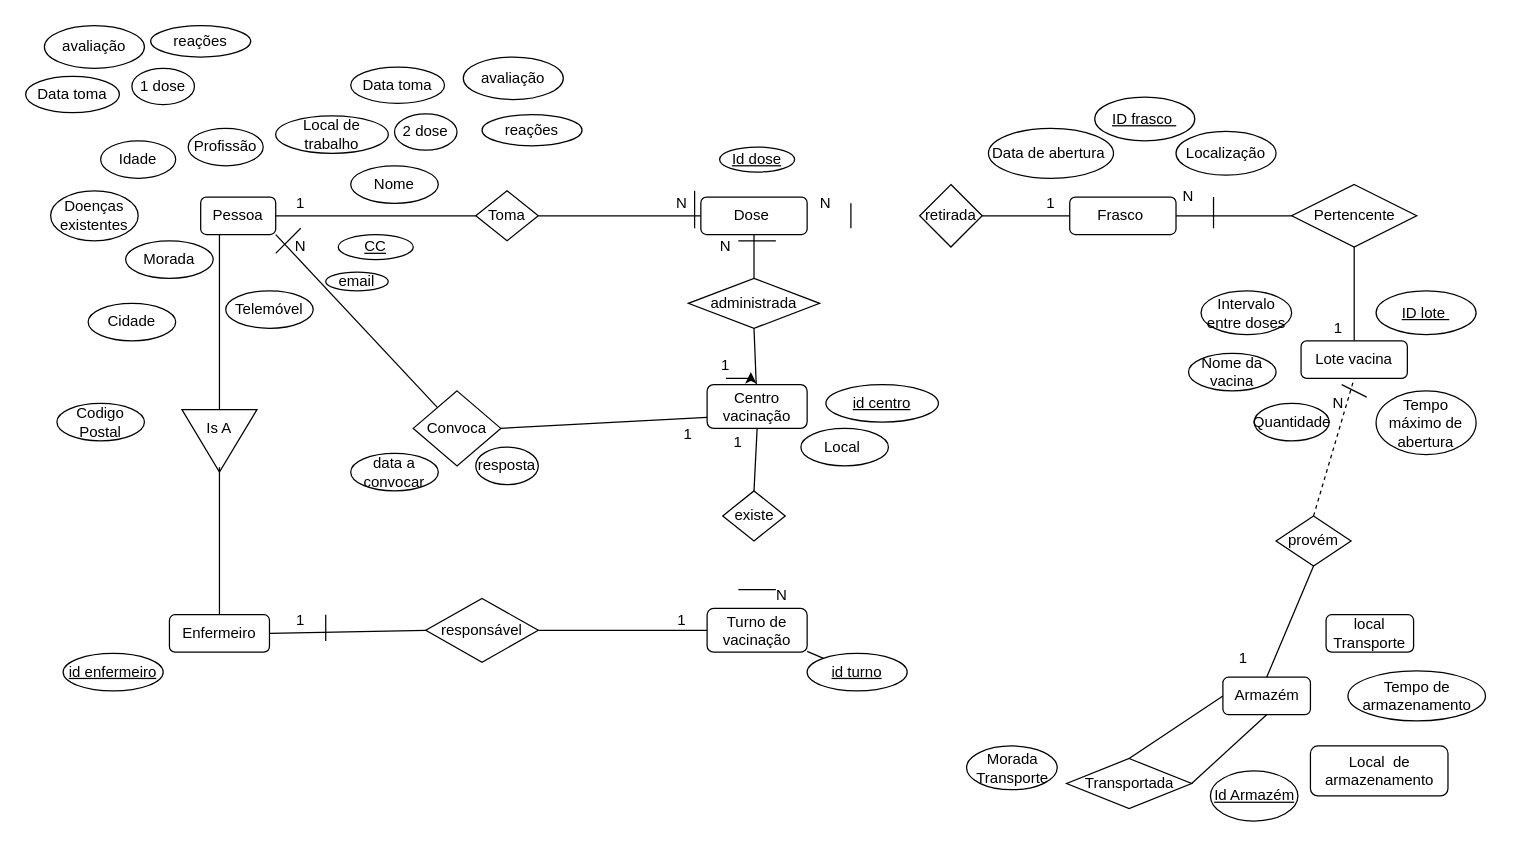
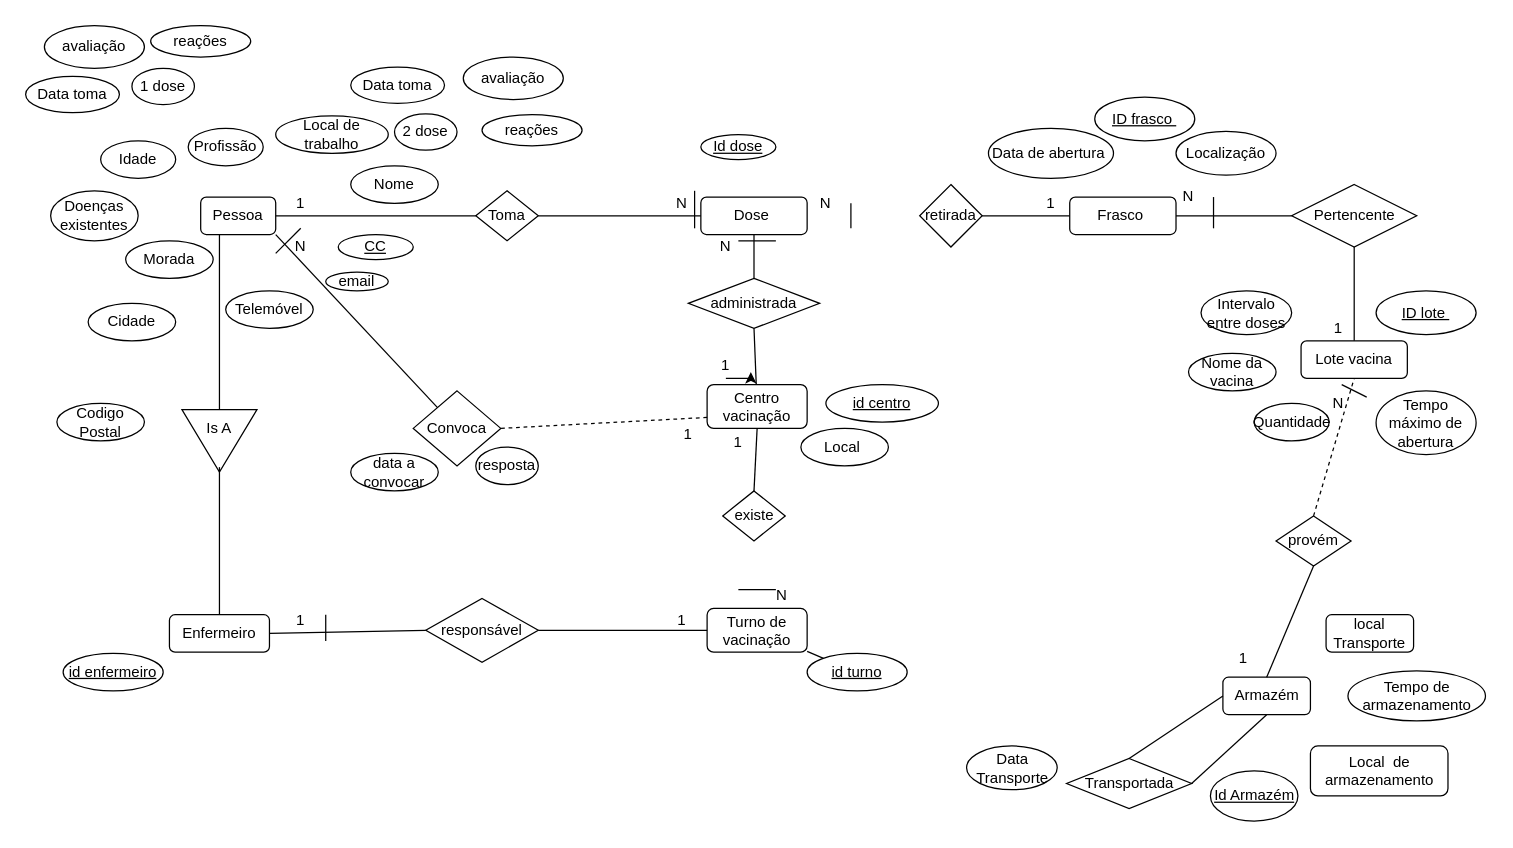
node "Id dose": moved (757, 159) -> (738, 147)
edge "Centro vacinação" -- "Convoca": style solid -> dashed
node "Morada Transporte": label "Morada Transporte" -> "Data Transporte"
